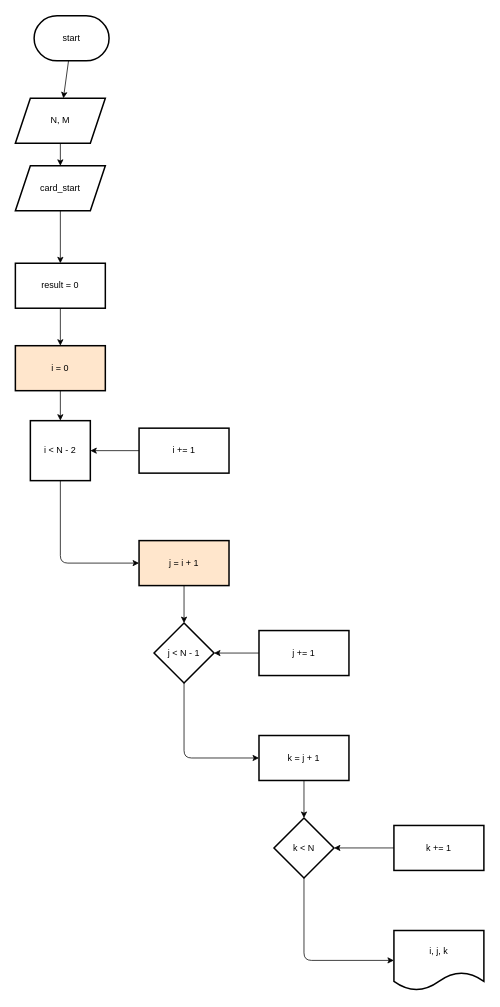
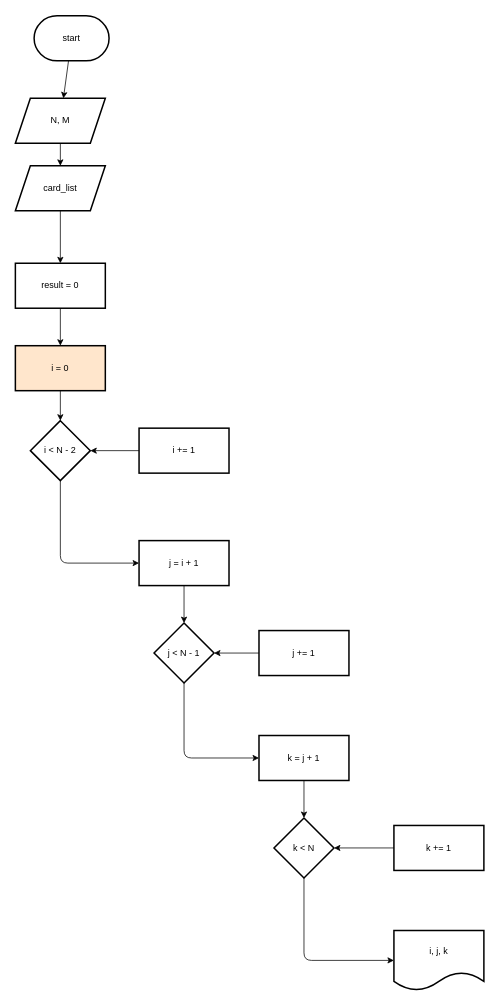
node "card_start": label "card_start" -> "card_list"
node "i < N - 2": shape rectangle -> diamond
node "j = i + 1": fillcolor #ffe6cc -> #ffffff
